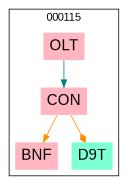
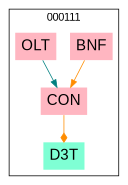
cluster "000115": label "000115" -> "000111"
edge "CON" -> "BNF": reversed
node "D9T": label "D9T" -> "D3T"
